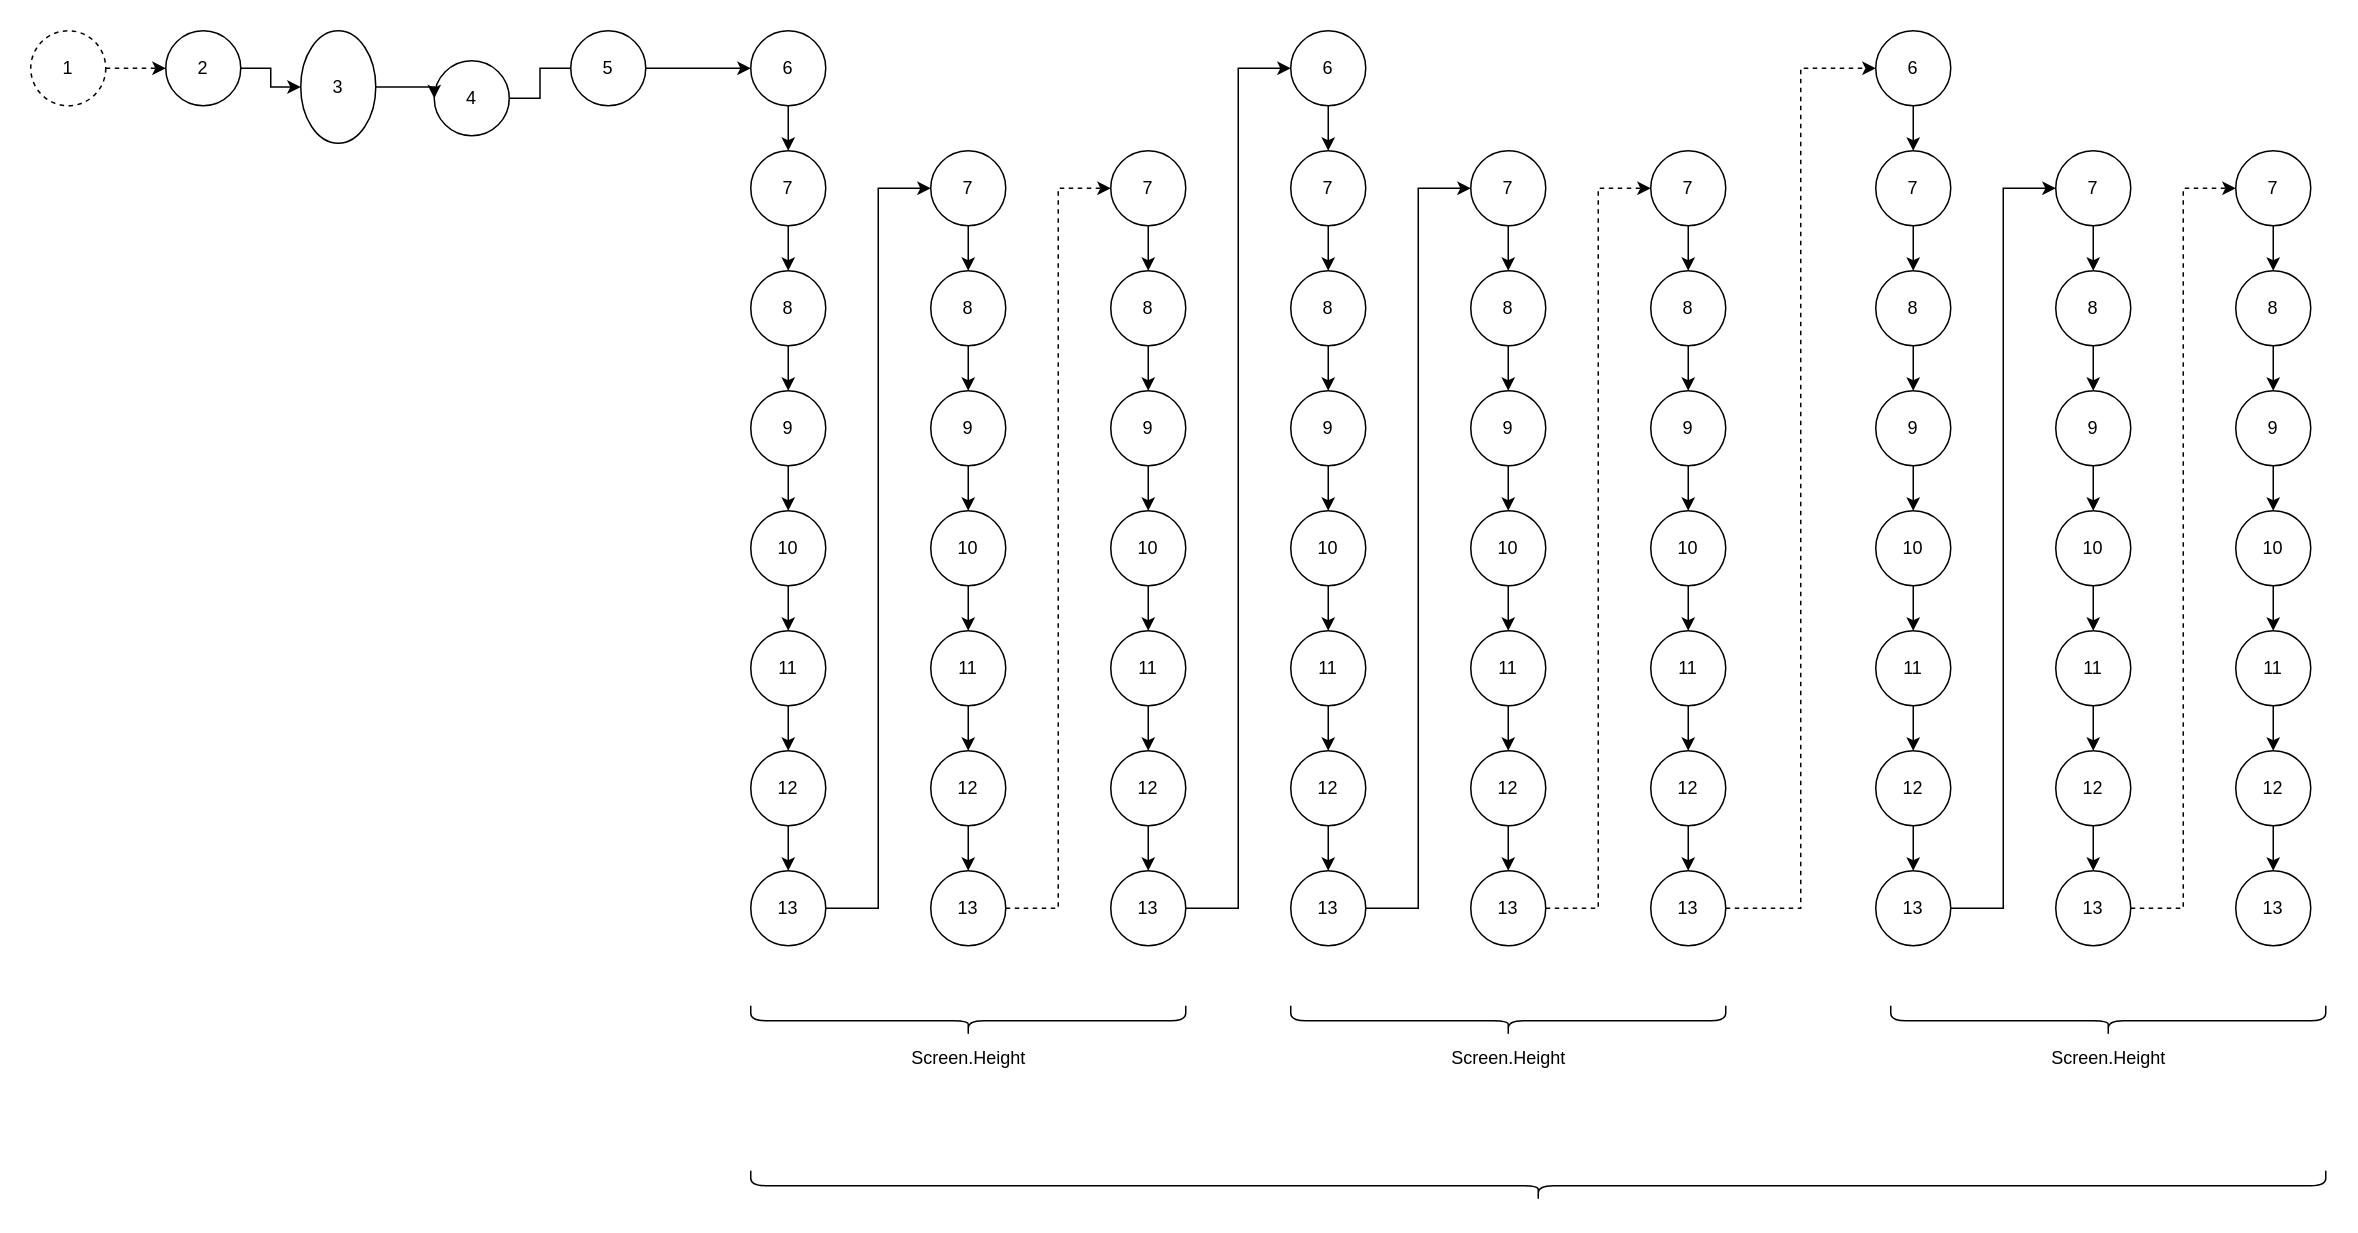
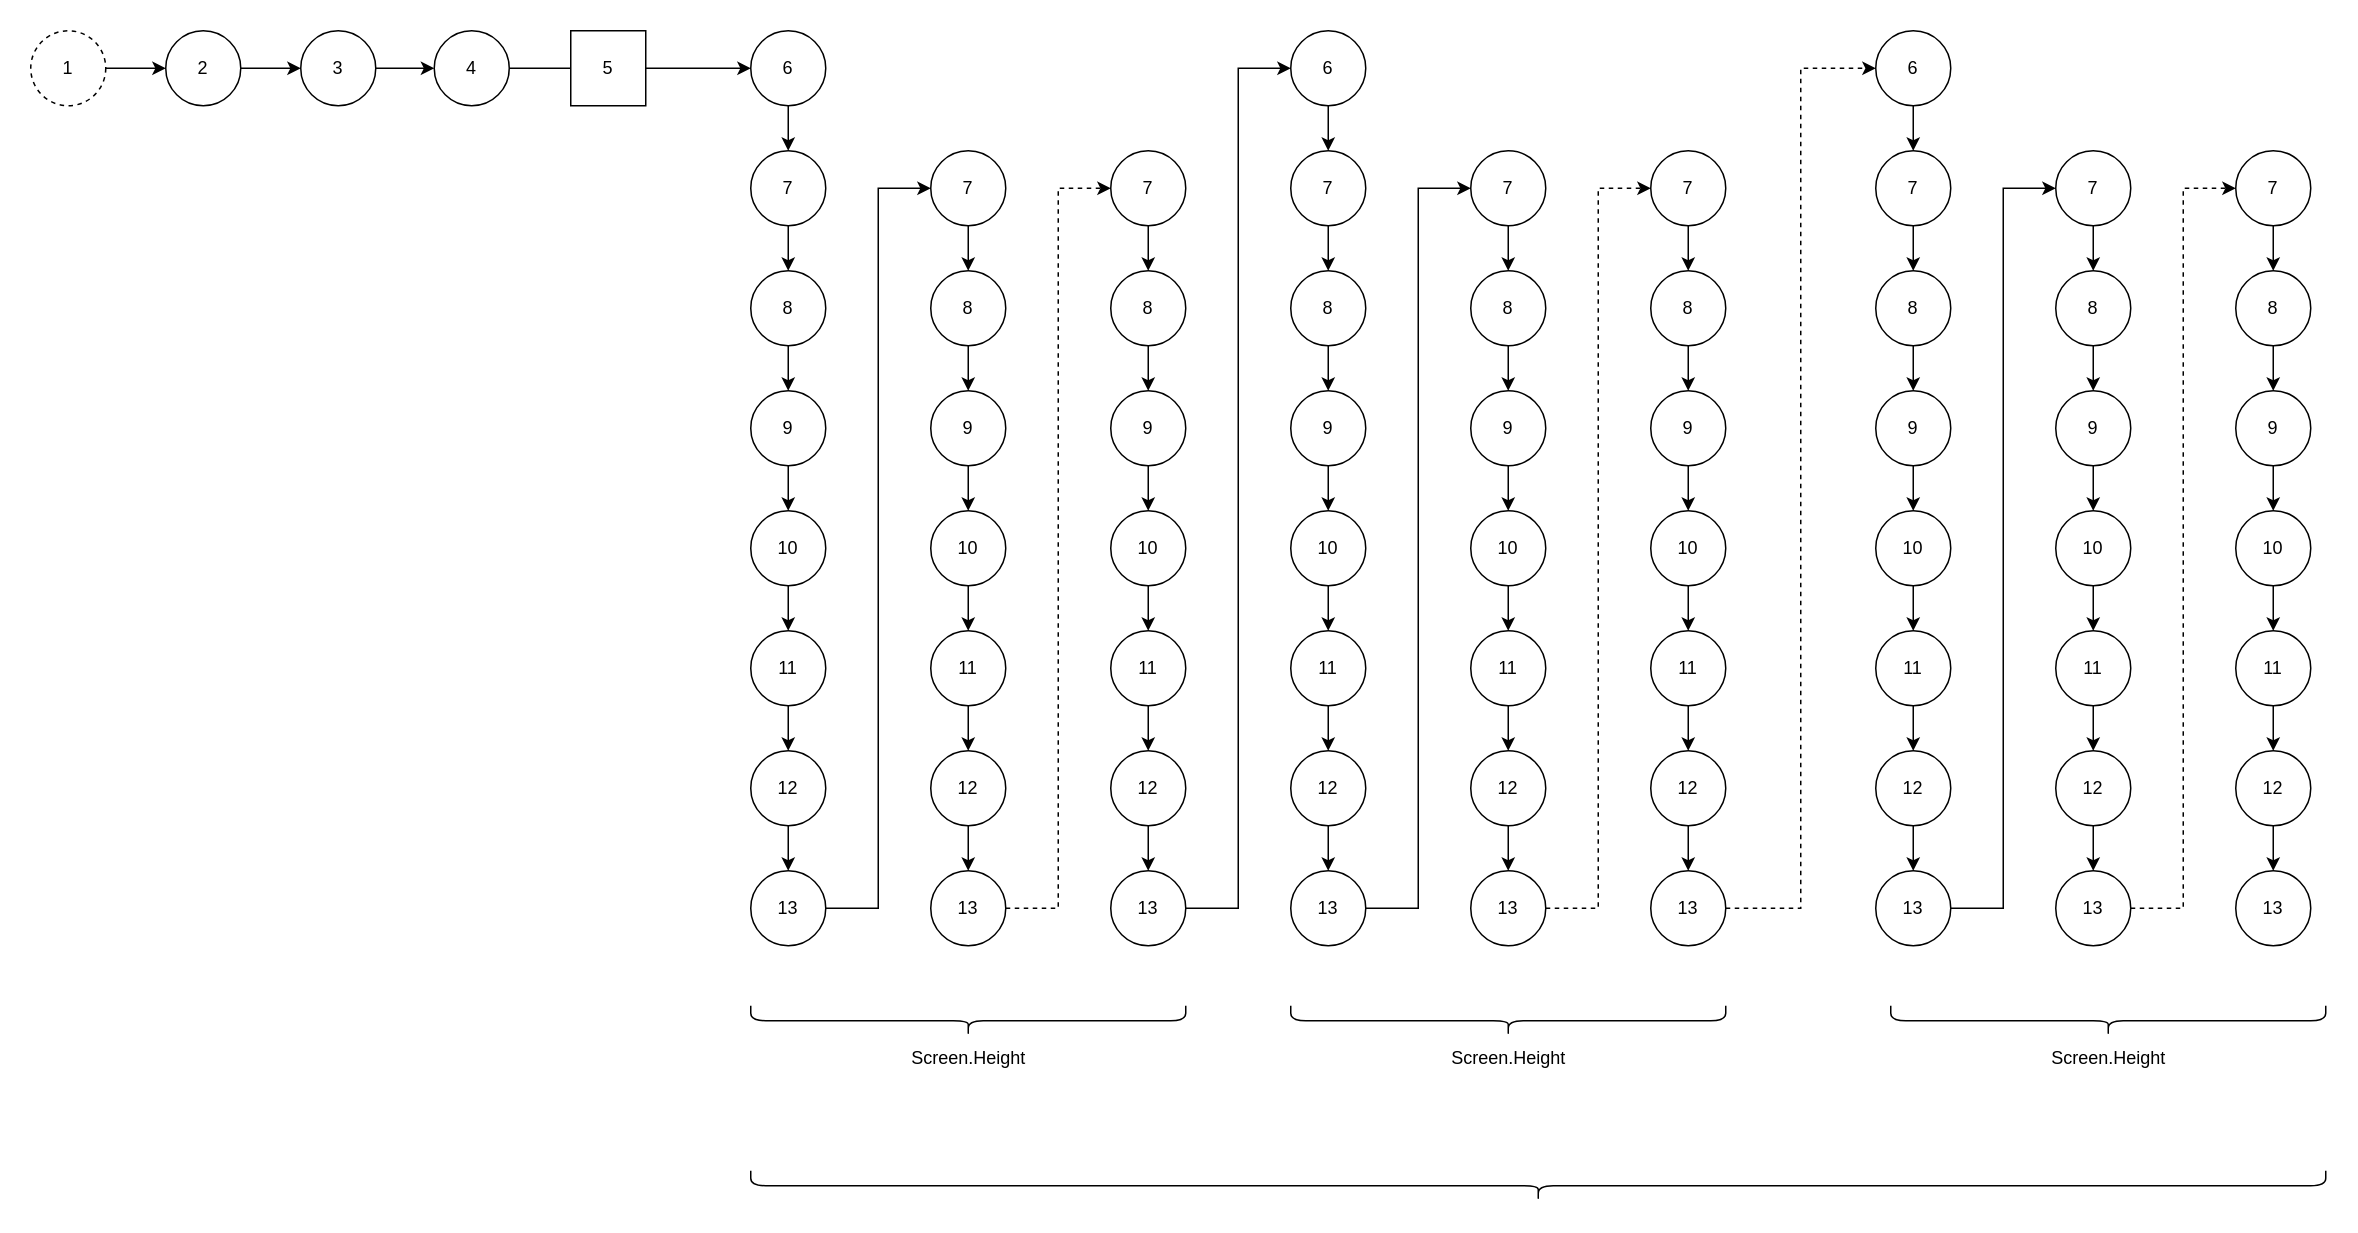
edge "1" -> "2": style dashed -> solid
node "5": shape ellipse -> rectangle
node "3": size 75x113 -> 75x75
node "4": moved (472, 98) -> (472, 68)
